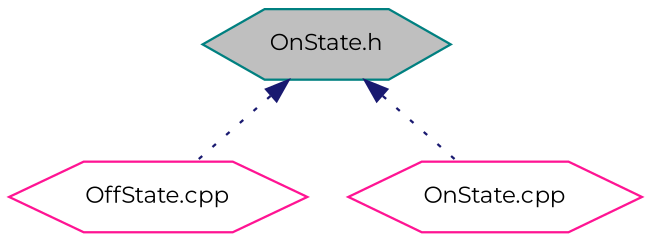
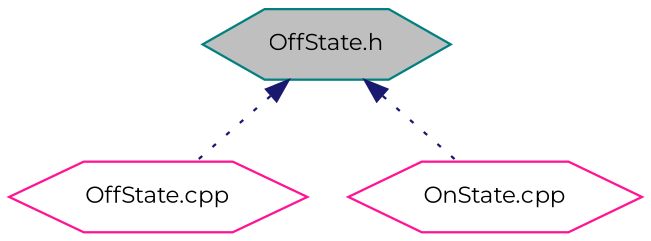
node "OnState.h": label "OnState.h" -> "OffState.h"
